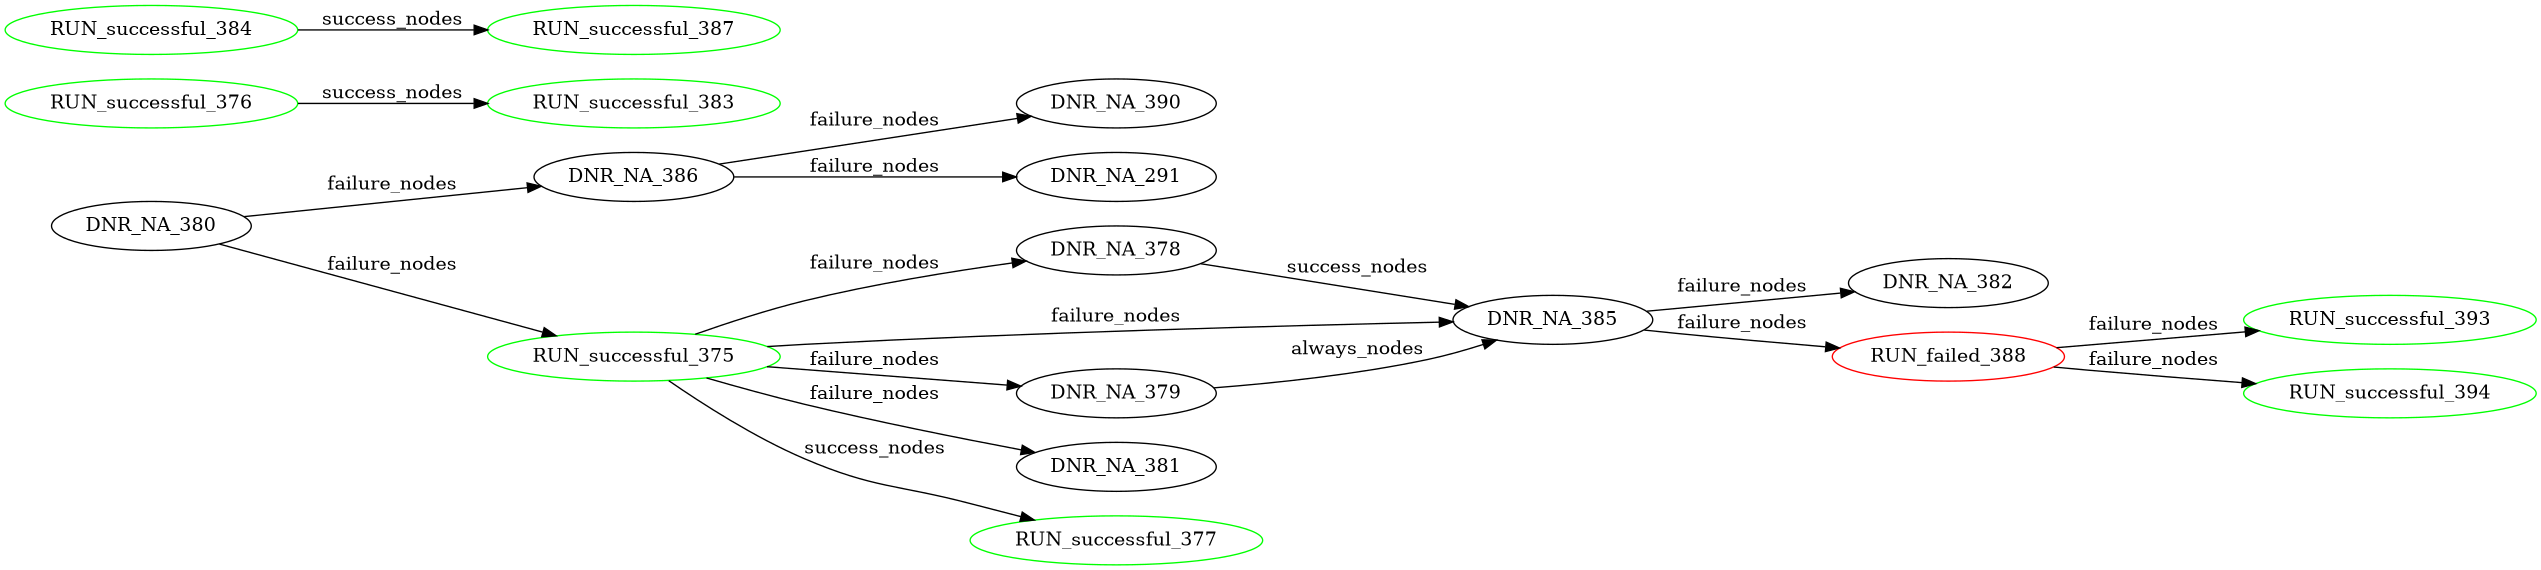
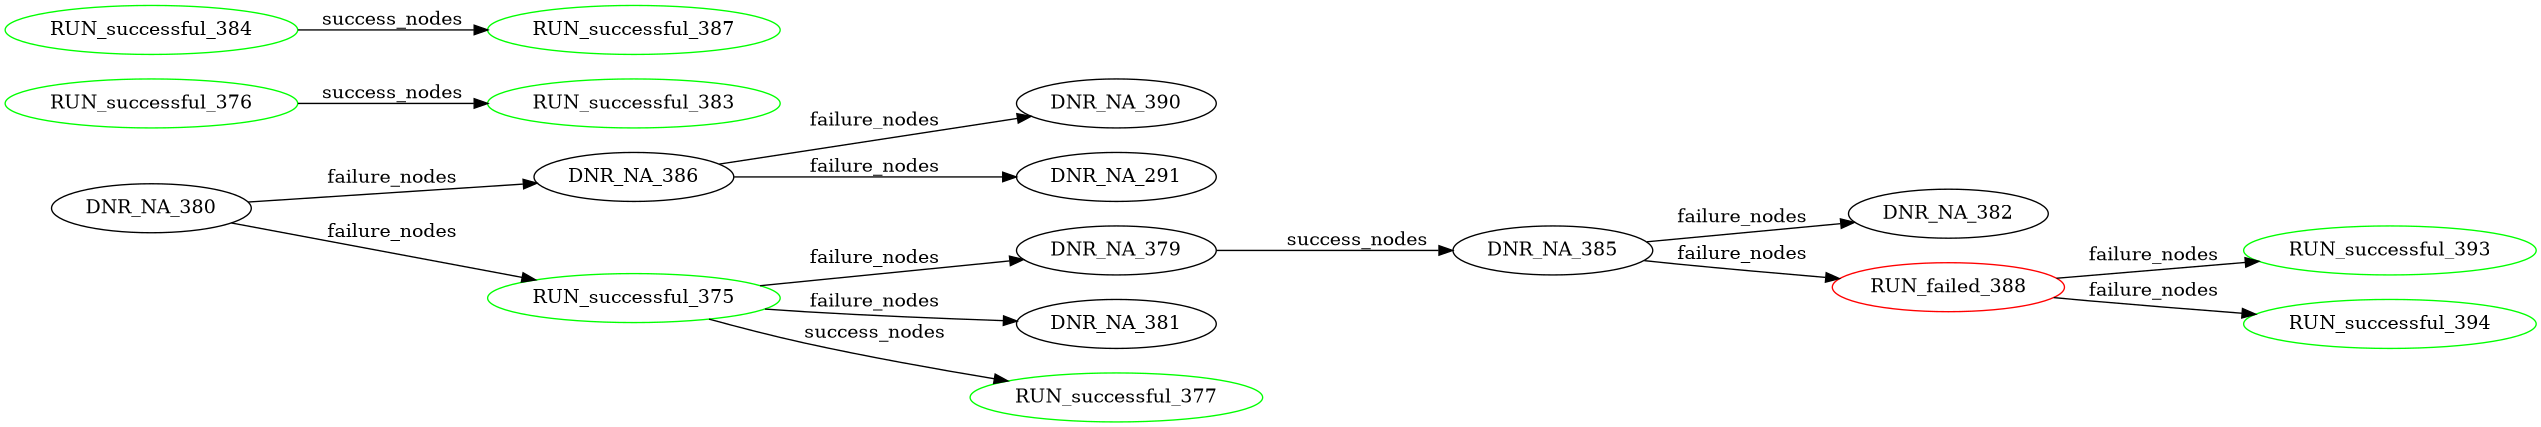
node "DNR_NA_378": removed
edge "RUN_successful_375" -> "DNR_NA_385": removed, label "failure_nodes"
edge "DNR_NA_379" -> "DNR_NA_385": label "always_nodes" -> "success_nodes"
